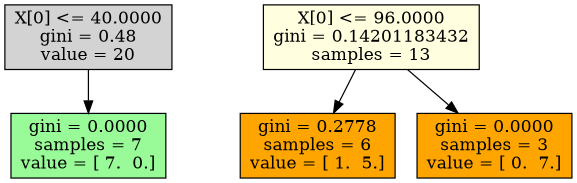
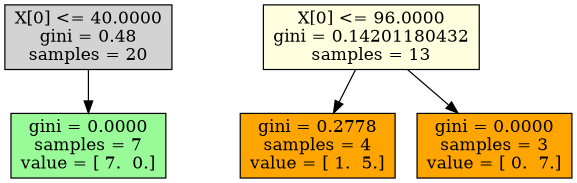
node "X[0] <= 40.0000 gini = 0.48 value = 20": label "X[0] <= 40.0000 gini = 0.48 value = 20" -> "X[0] <= 40.0000 gini = 0.48 samples = 20"
node "X[0] <= 96.0000 gini = 0.14201183432 samples = 13": label "X[0] <= 96.0000 gini = 0.14201183432 samples = 13" -> "X[0] <= 96.0000 gini = 0.14201180432 samples = 13"
node "gini = 0.2778 samples = 6 value = [ 1.  5.]": label "gini = 0.2778 samples = 6 value = [ 1.  5.]" -> "gini = 0.2778 samples = 4 value = [ 1.  5.]"
